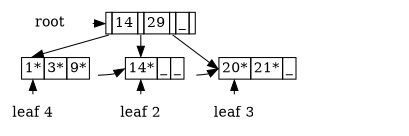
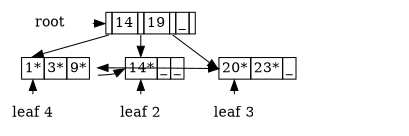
node "14": text "29" -> "19"
node "20*": text "21*" -> "23*"
edge "14*" -- "20*": now "1*" -- "20*"
